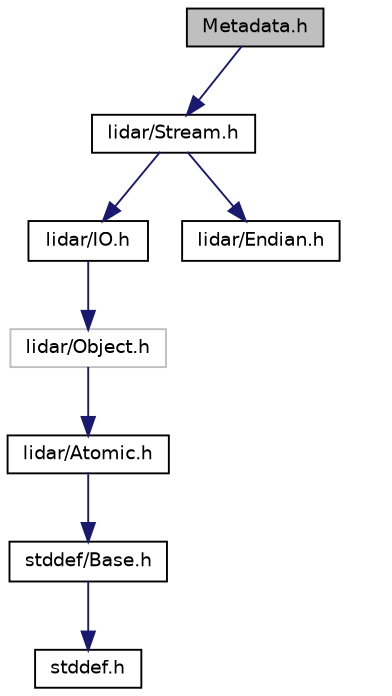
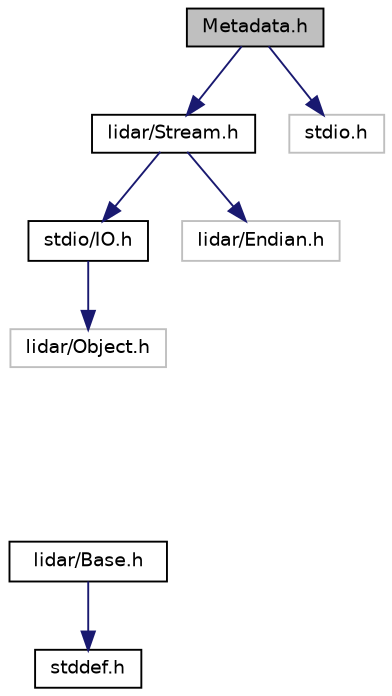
node "stdio.h": added
node "lidar/IO.h": label "lidar/IO.h" -> "stdio/IO.h"
node "lidar/Endian.h": color black -> grey75
node "lidar/Atomic.h": removed
node "stddef/Base.h": label "stddef/Base.h" -> "lidar/Base.h"
